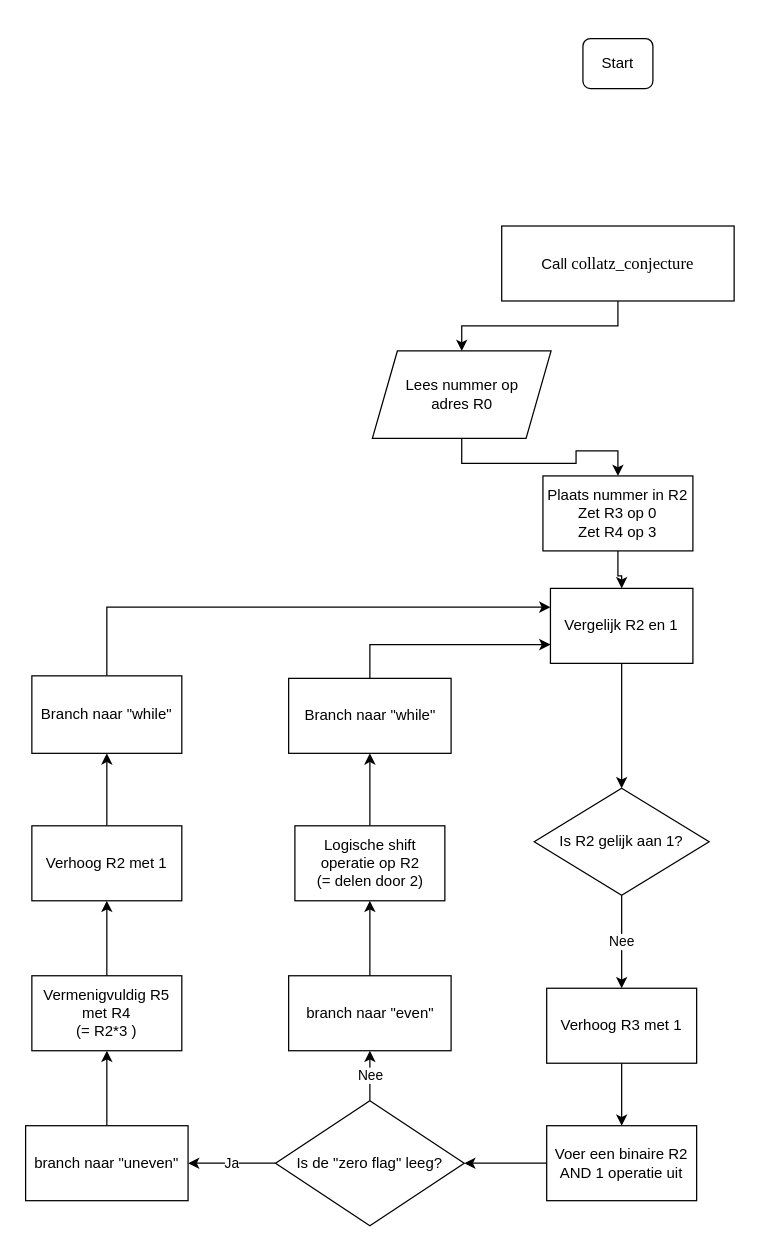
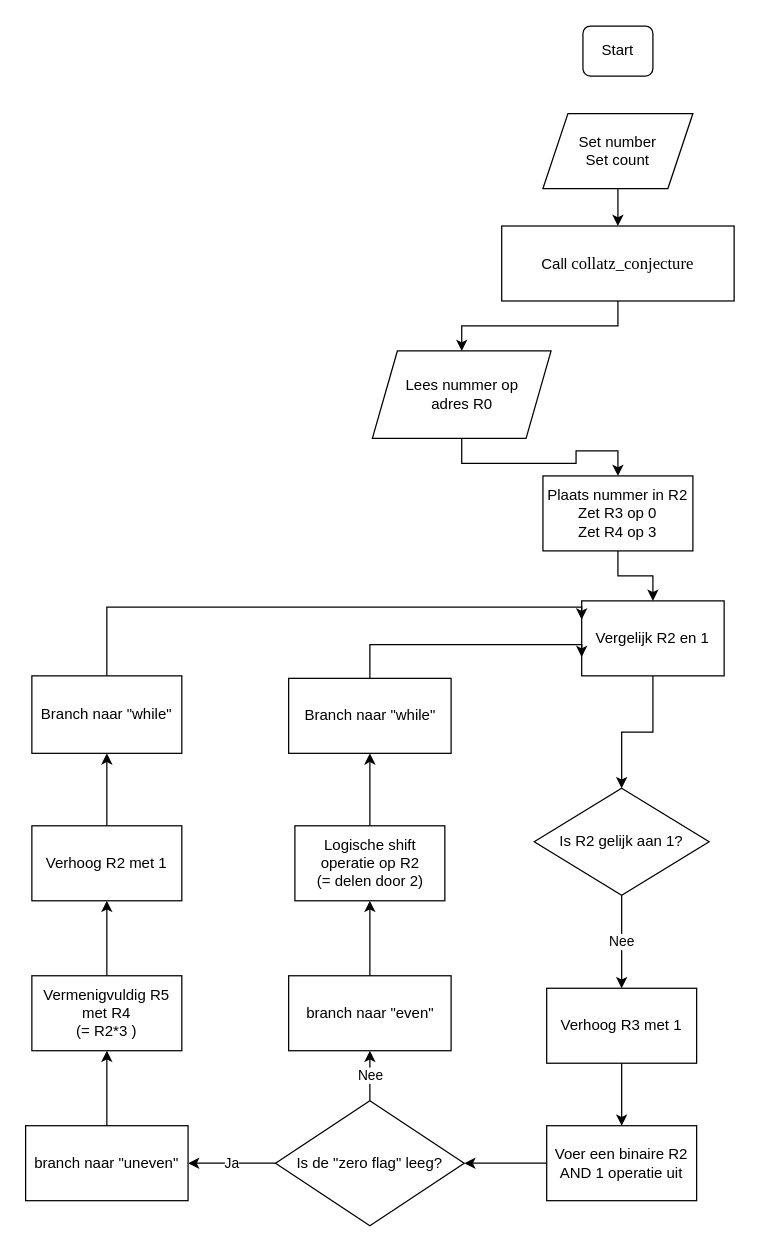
node "Start": moved (618, 63) -> (618, 51)
node "Set number Set count": added
edge "Set number Set count" -> "Call collatz_conjecture": added
node "Vergelijk R2 en 1": moved (622, 626) -> (653, 638)
